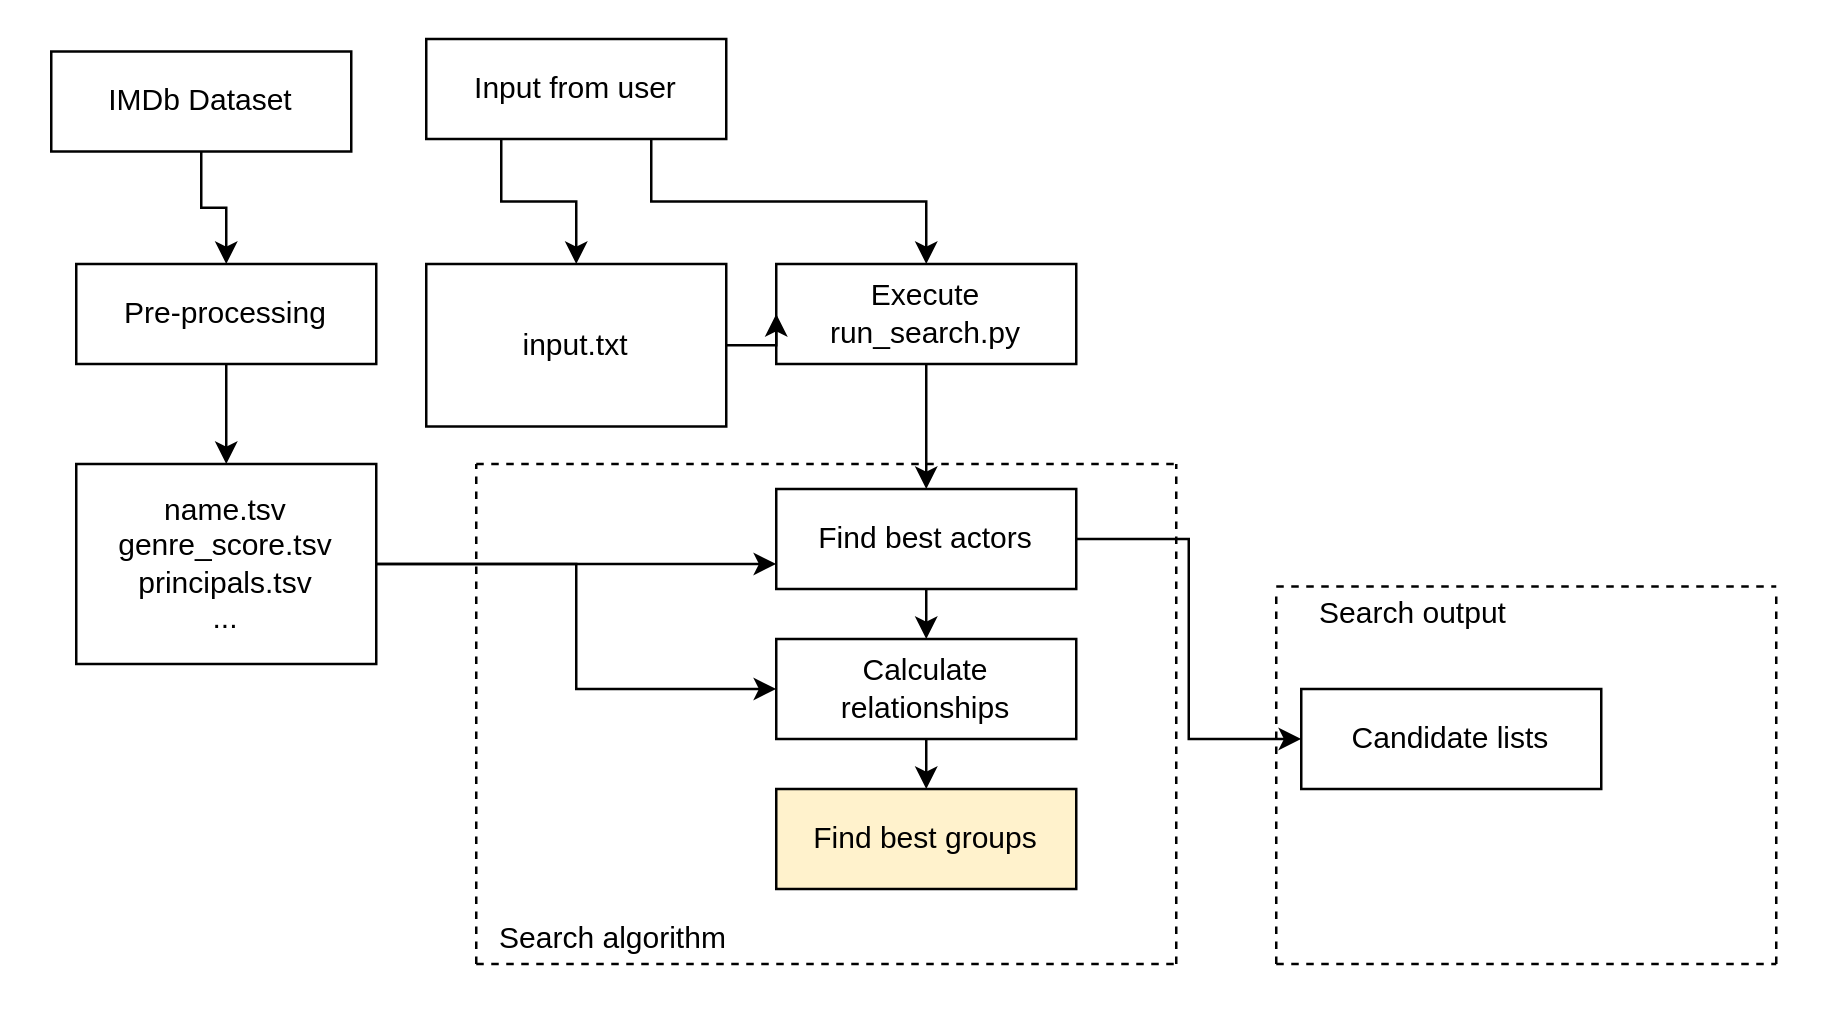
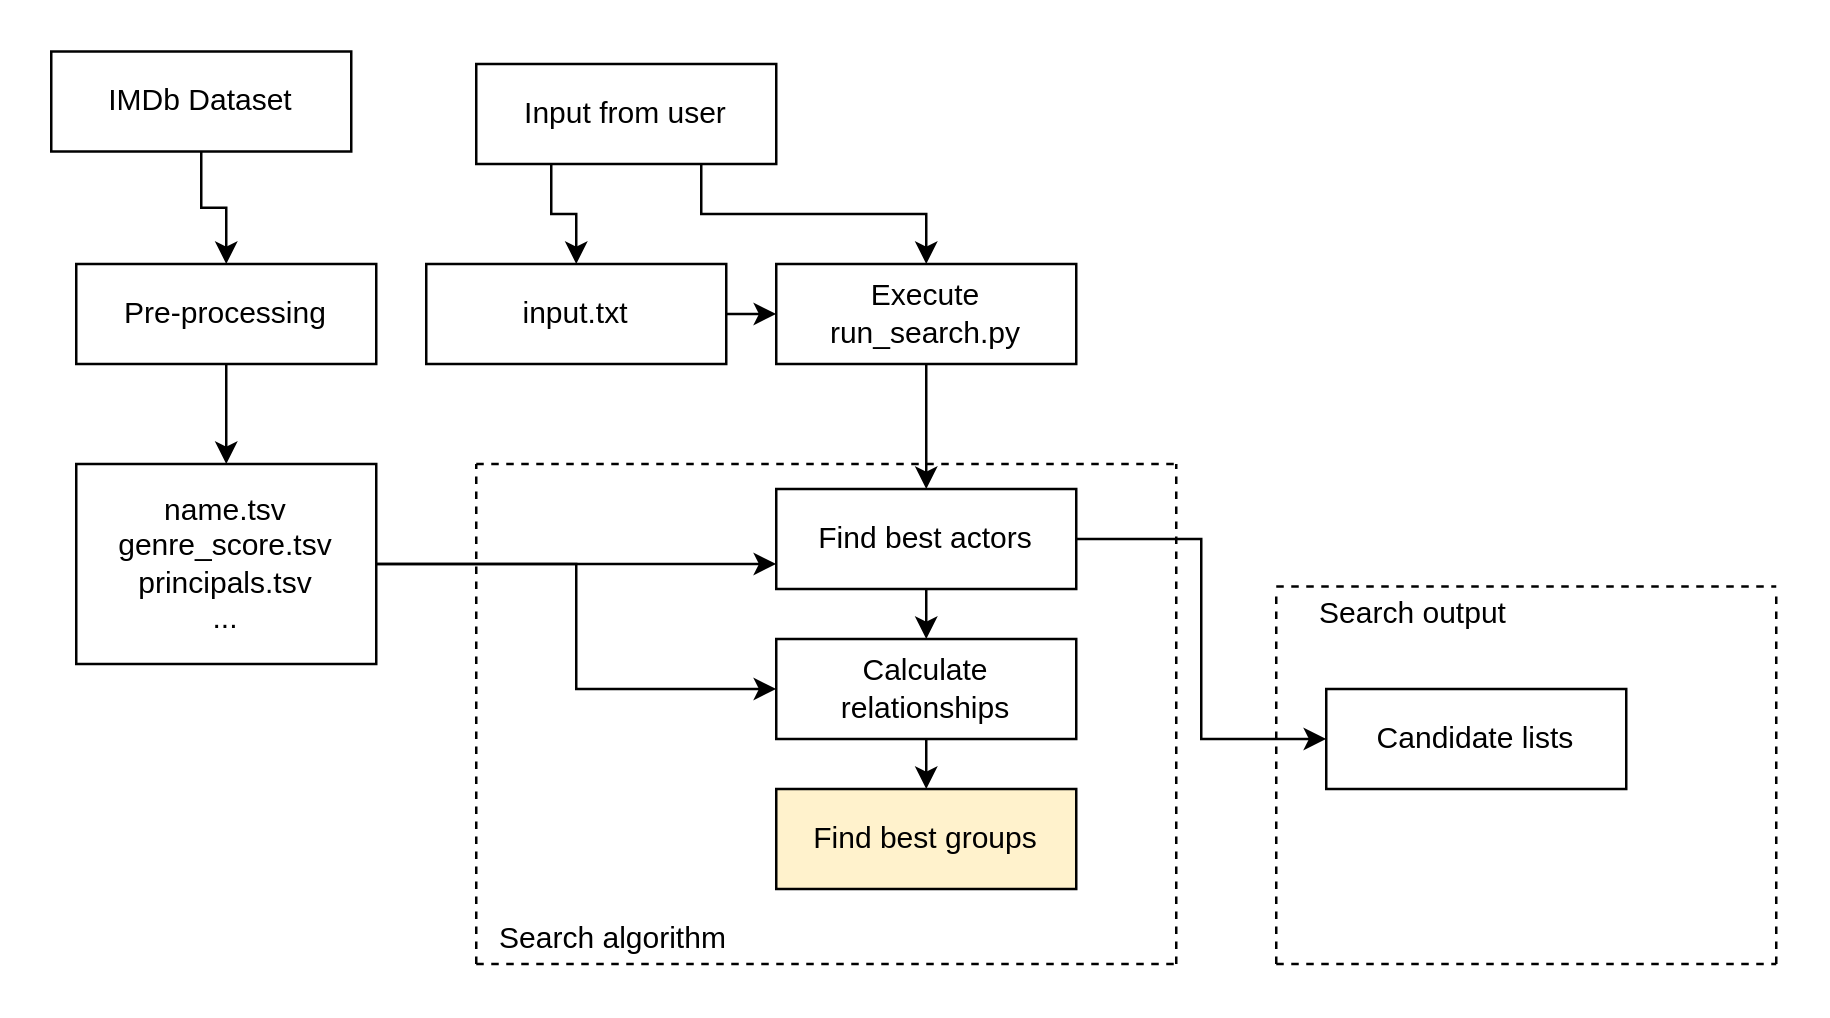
node "Input from user": moved (576, 89) -> (626, 114)
node "input.txt": size 300x163 -> 300x100
node "Candidate lists": moved (1451, 739) -> (1476, 739)
